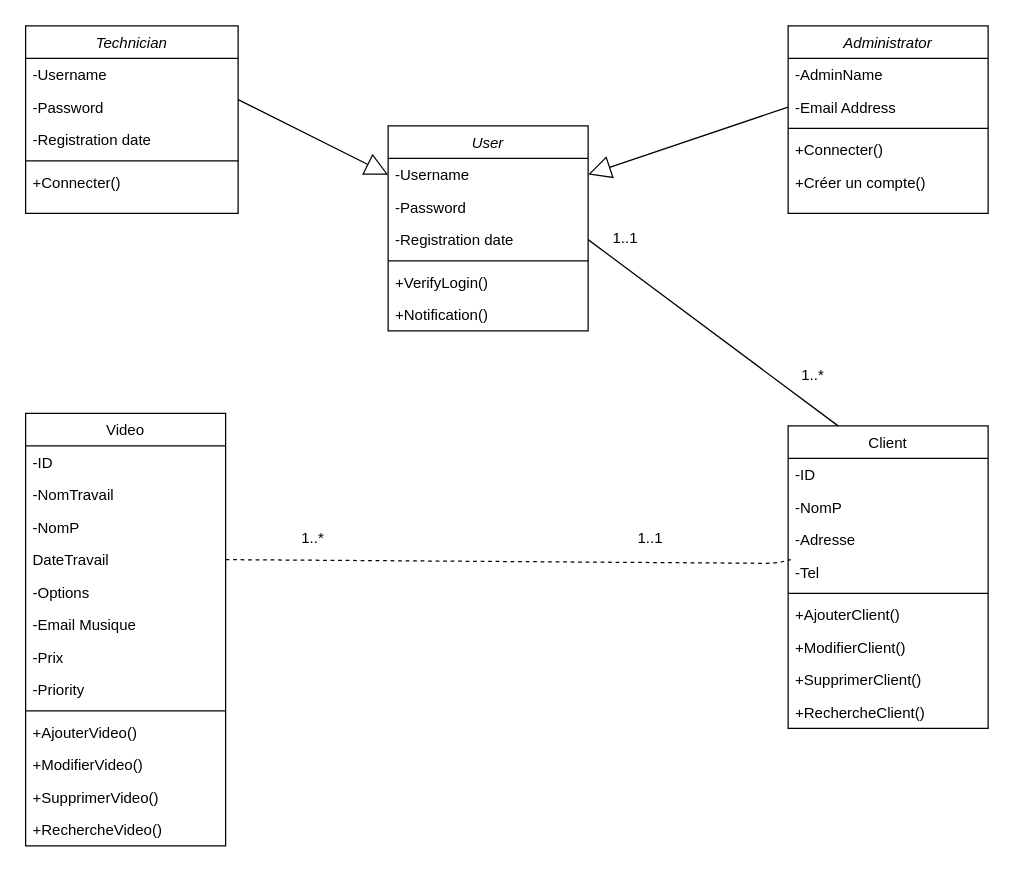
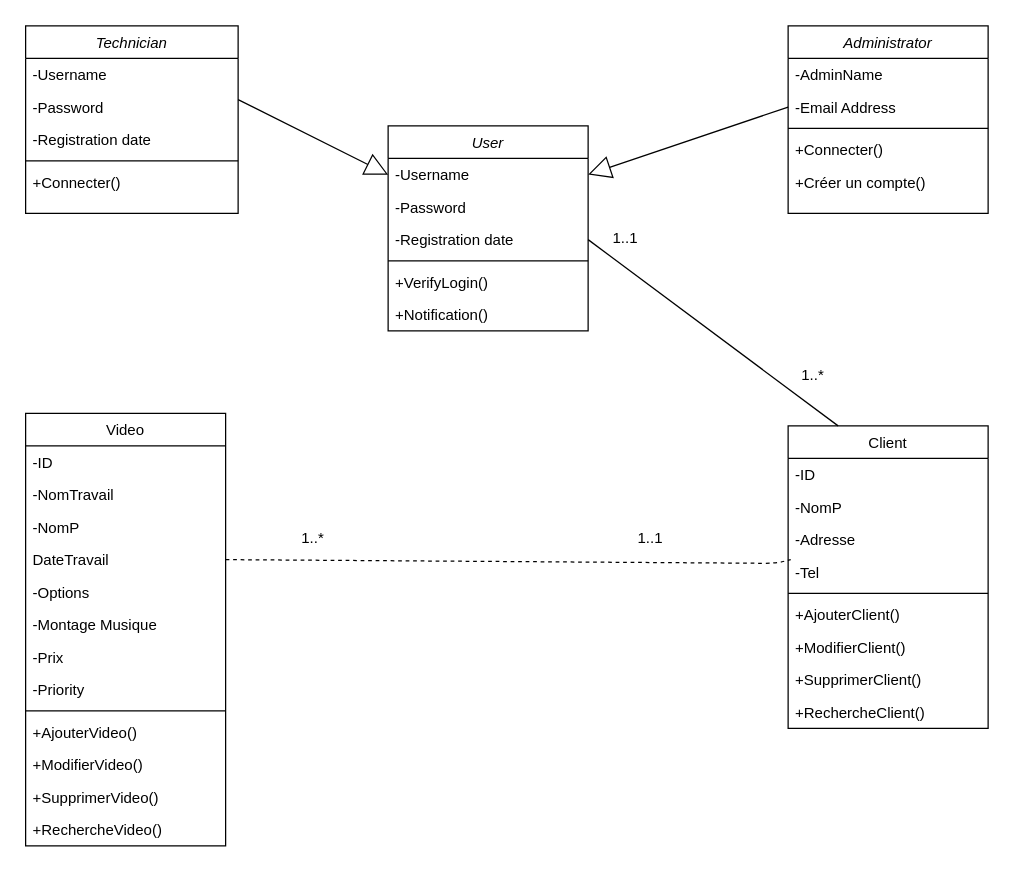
node "-Email Musique": label "-Email Musique" -> "-Montage Musique"
